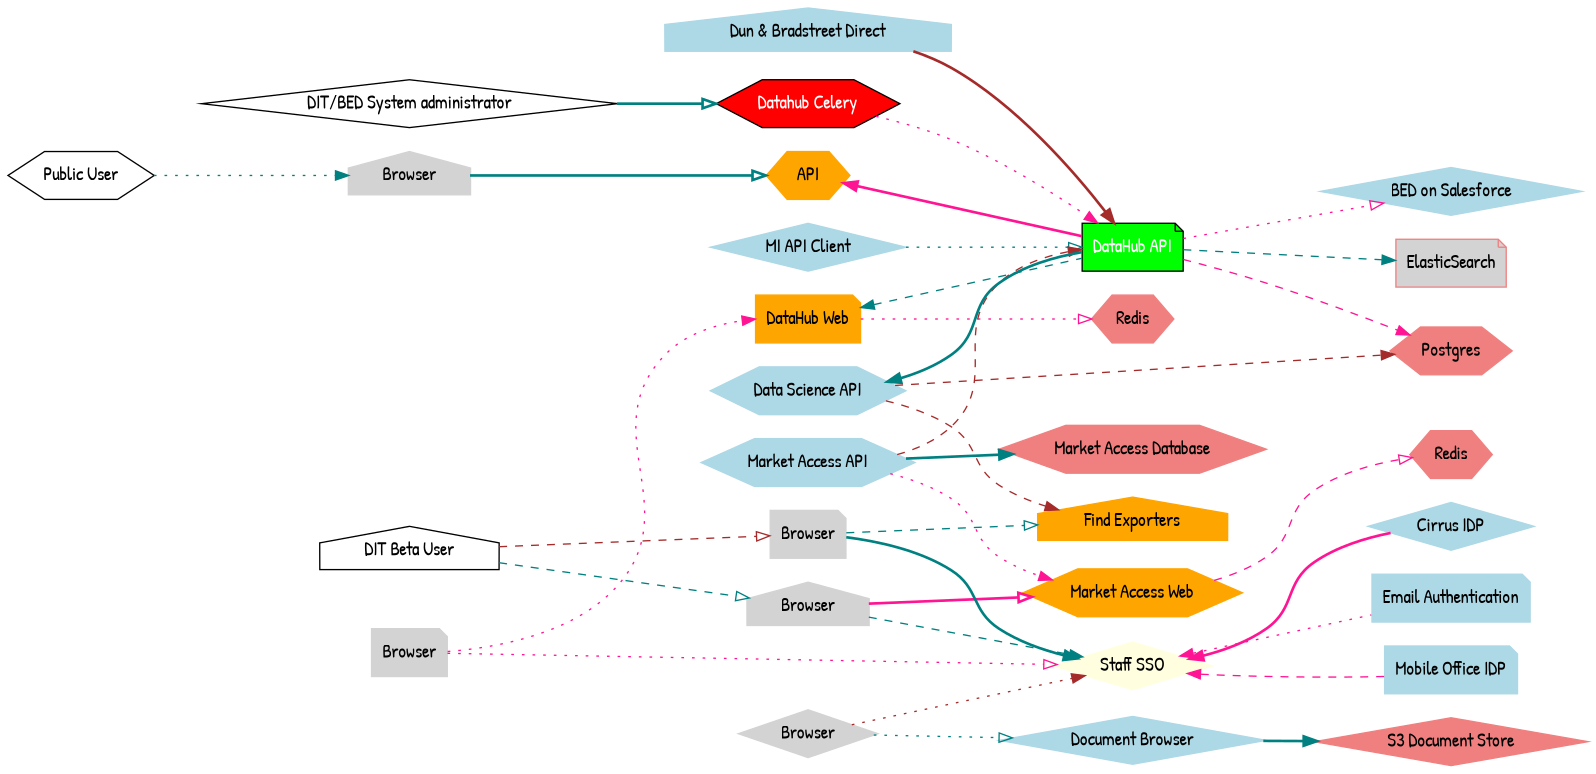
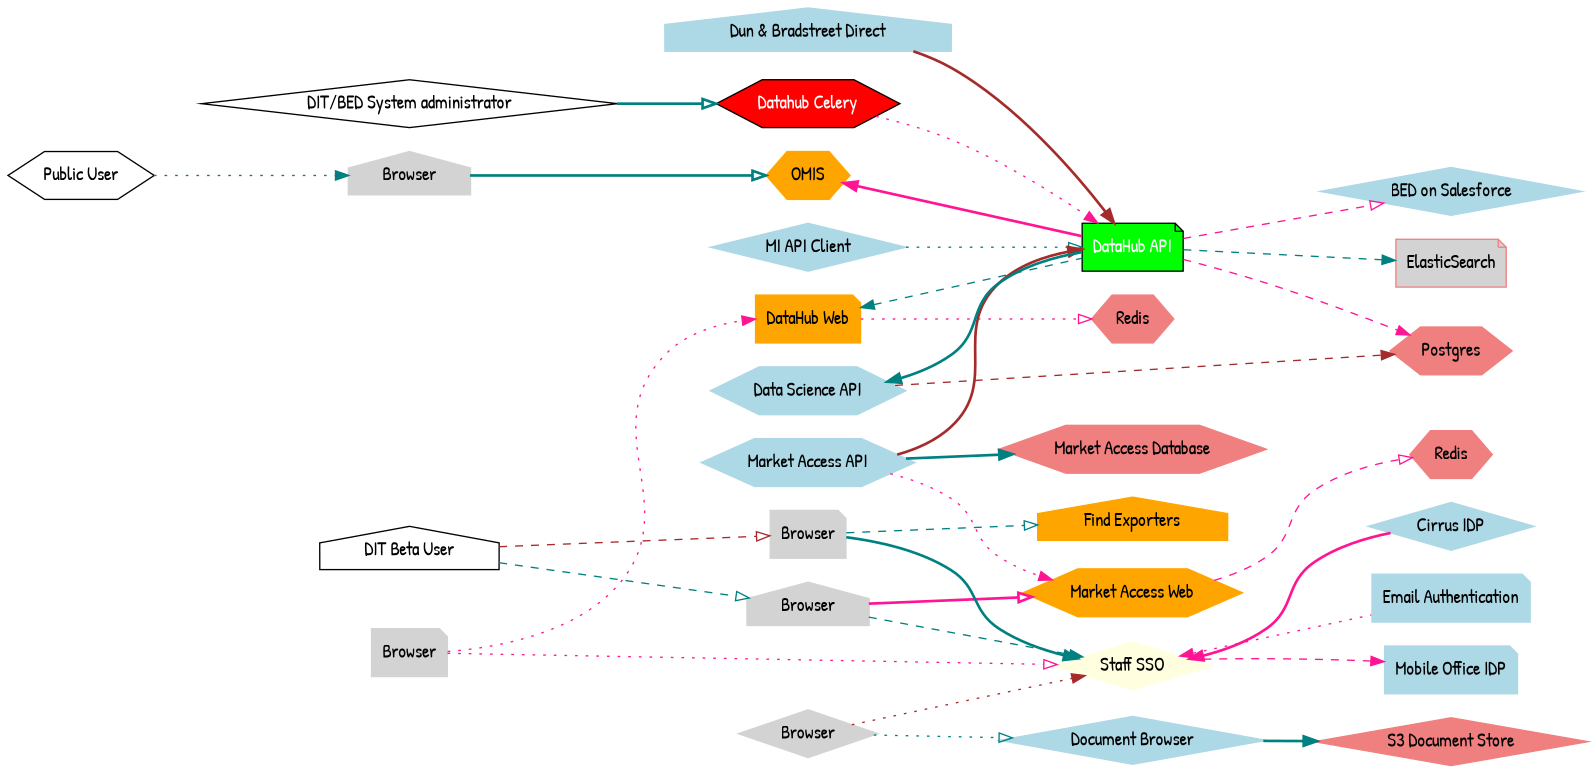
node "API": label "API" -> "OMIS"
edge "DataHub API" -> "BED on Salesforce": style dotted -> dashed
edge "Market Access API" -> "DataHub API": style dashed -> bold
edge "Data Science API" -> "Find Exporters": removed
edge "Mobile Office IDP" -> "Staff SSO": reversed
